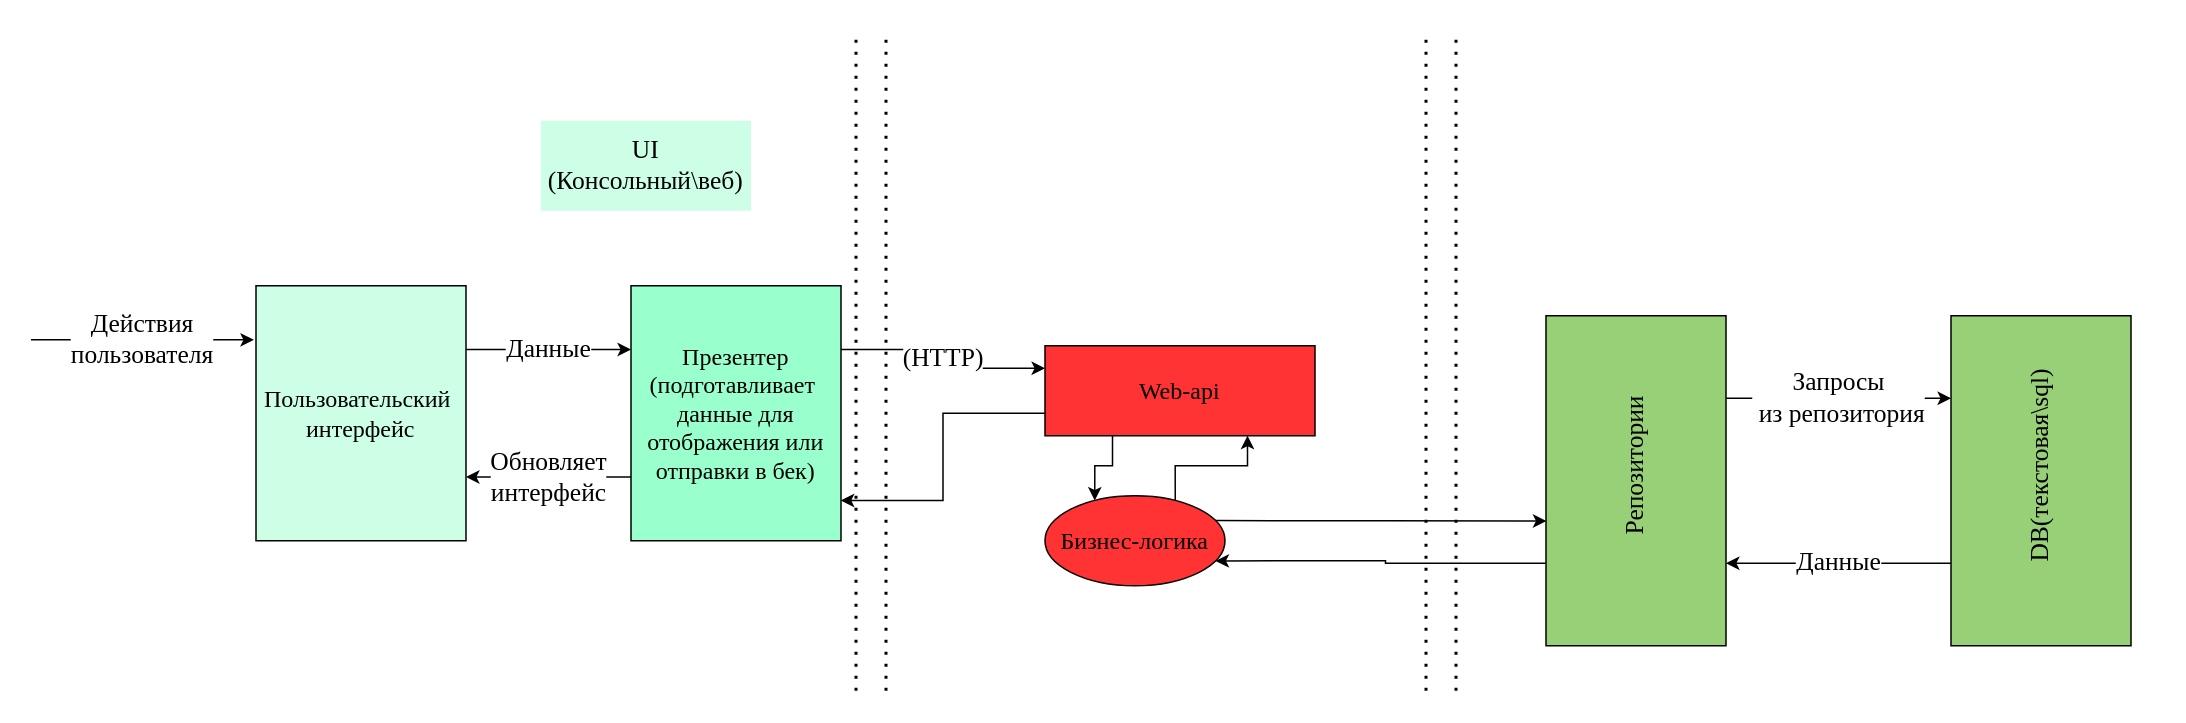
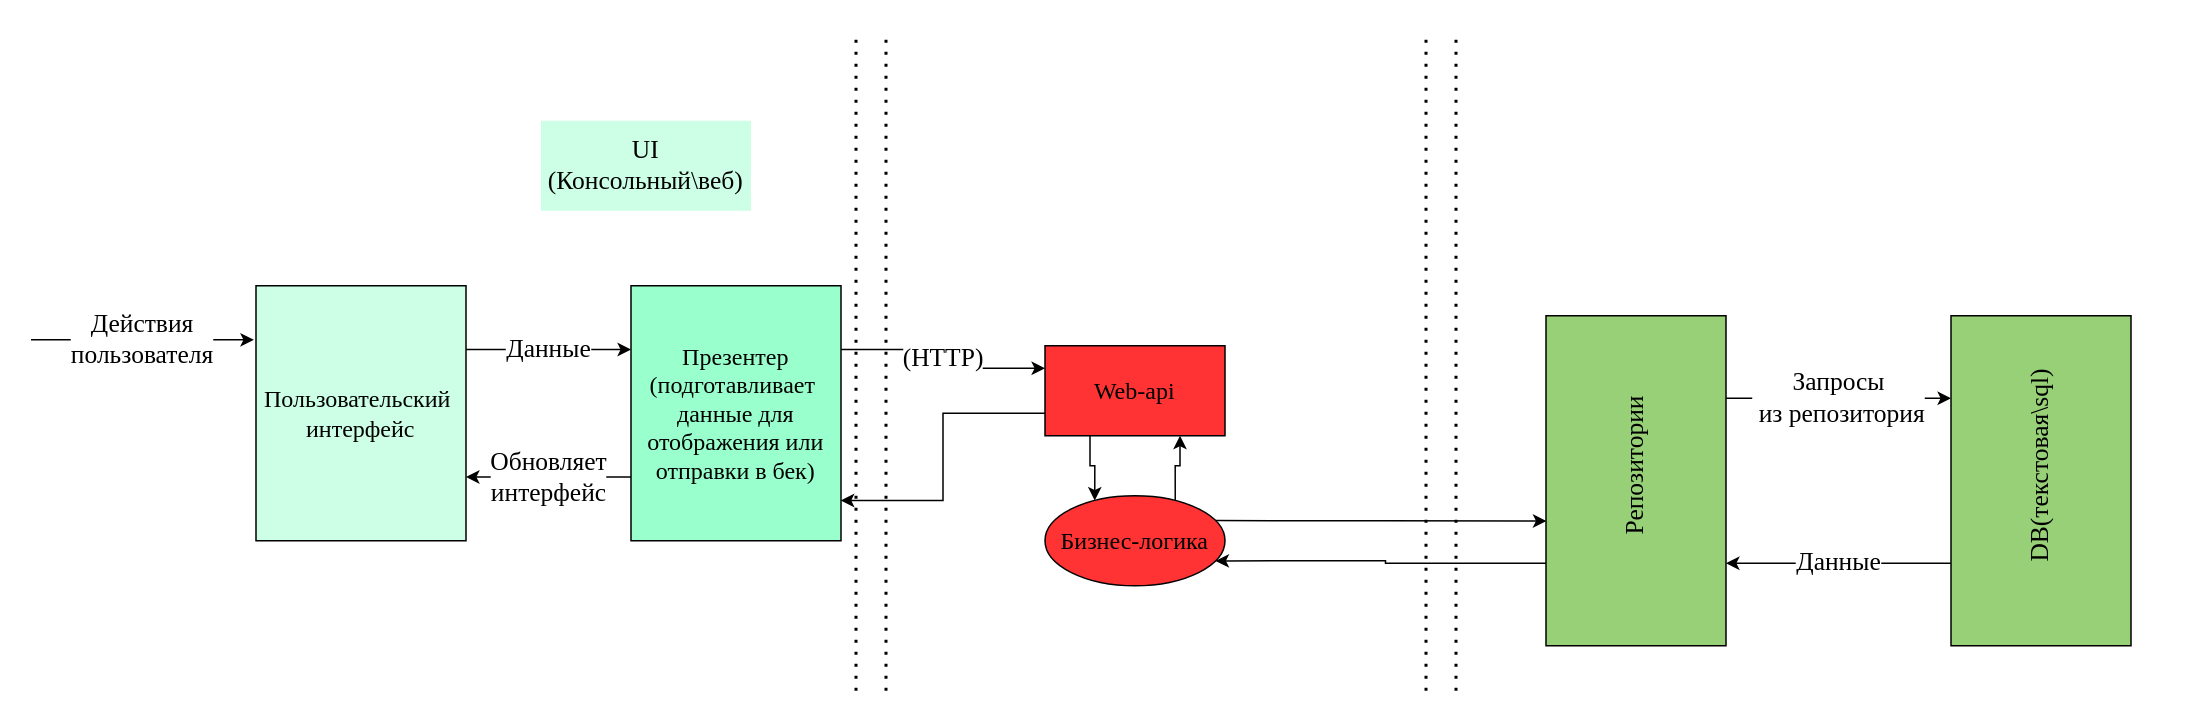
node "Web-api": size 270x90 -> 180x90
